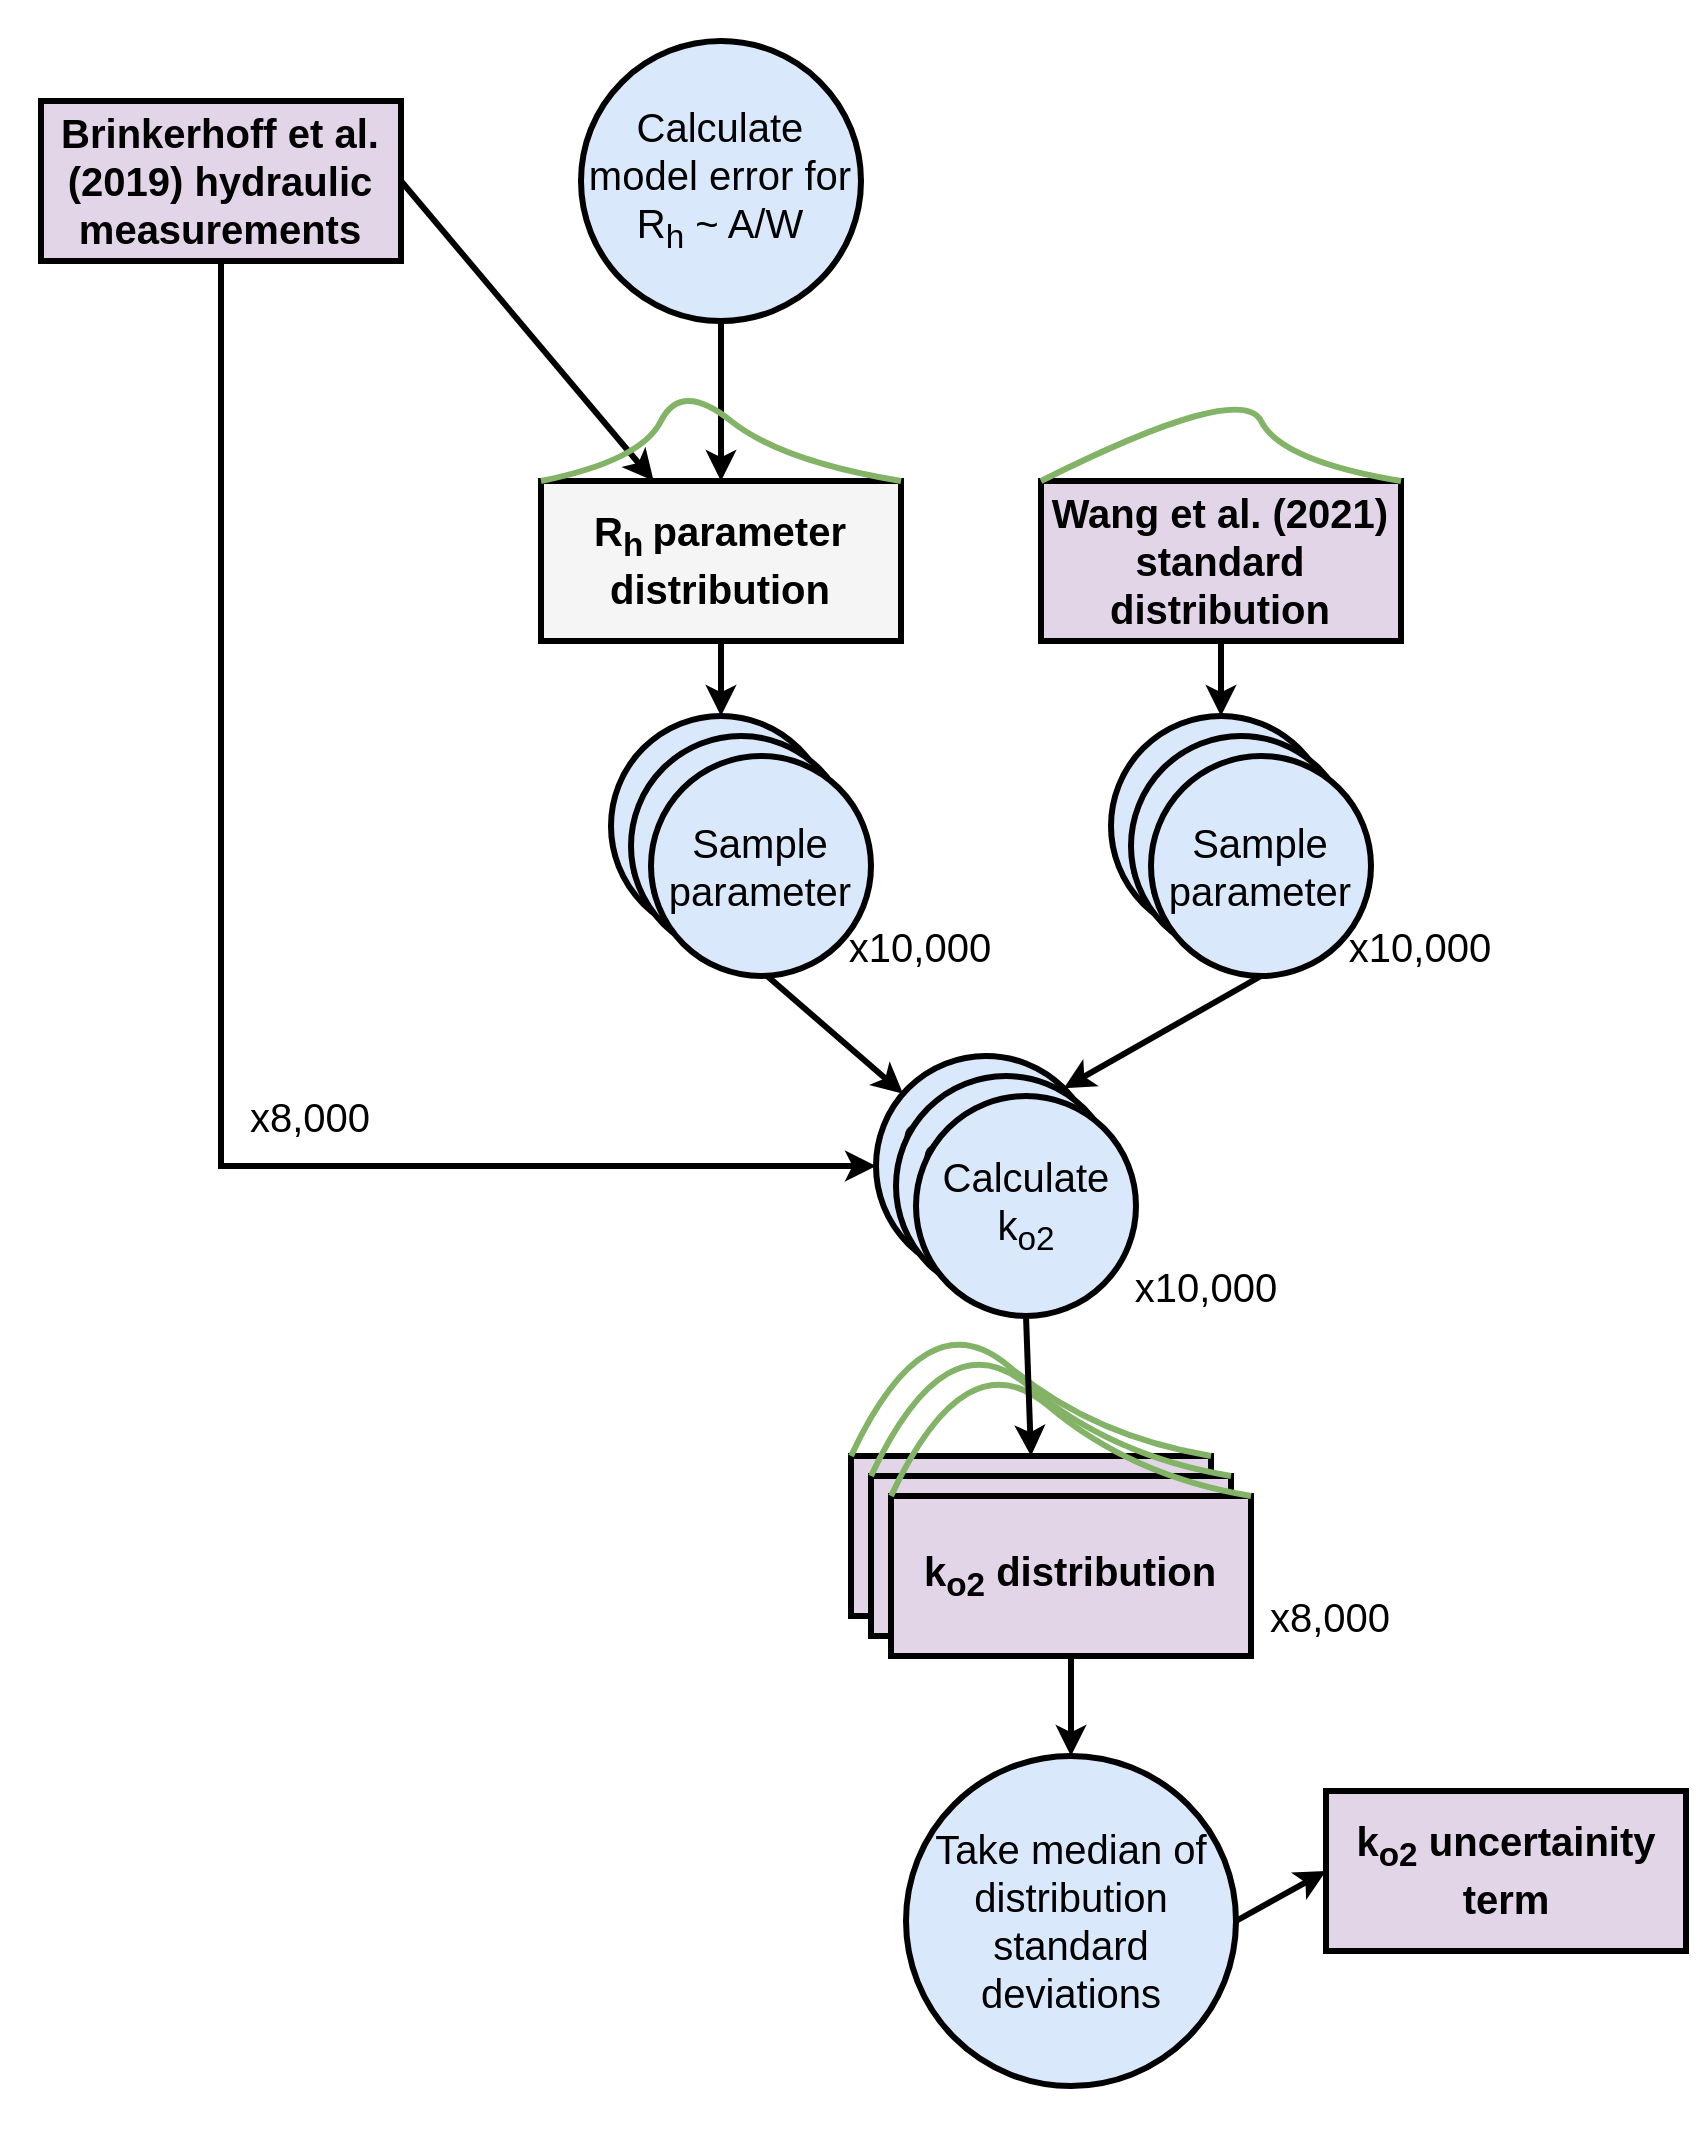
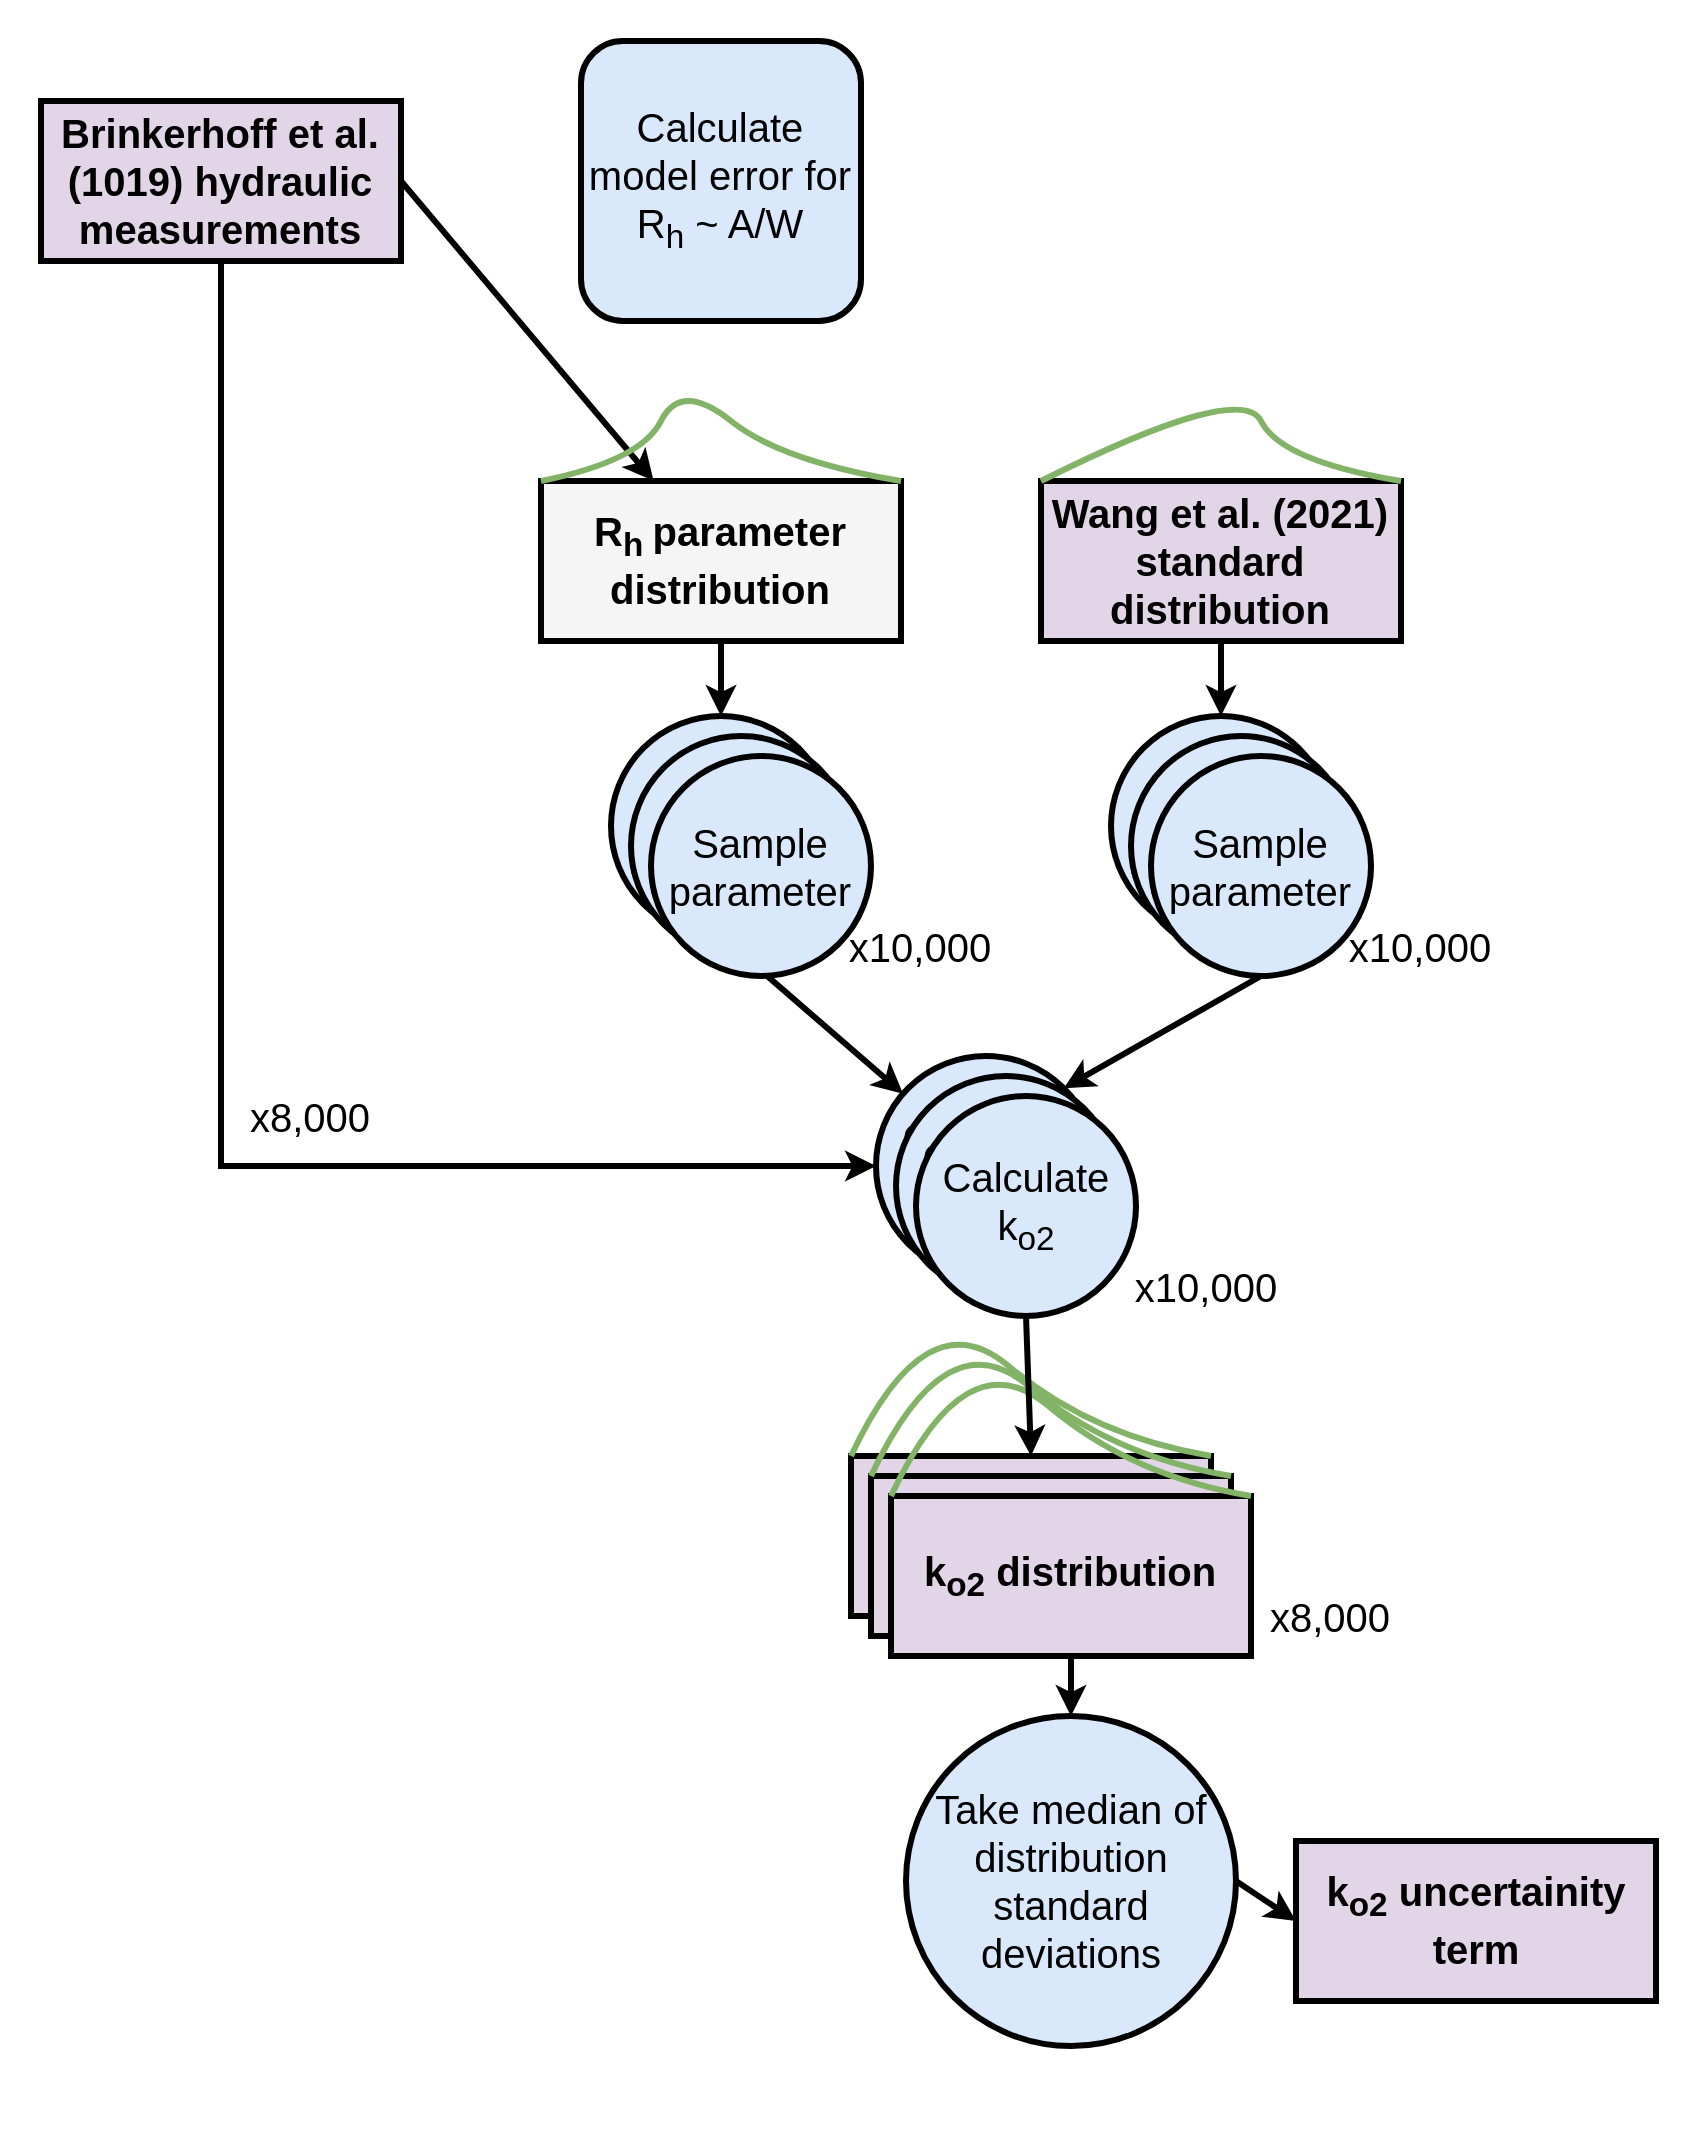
node "Brinkerhoff et al. (2019) hydraulic measurements": label "Brinkerhoff et al. (2019) hydraulic measurements" -> "Brinkerhoff et al. (1019) hydraulic measurements"
node "Calculate model error for Rh ~ A/W": shape ellipse -> rounded rectangle
edge "Calculate model error for Rh ~ A/W" -> "Rh parameter distribution": removed
node "ko2 uncertainity term": moved (1506, 1871) -> (1476, 1921)
node "Take median of distribution standard deviations": moved (1071, 1921) -> (1071, 1881)
